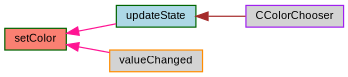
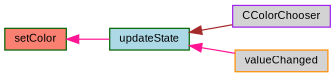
edge "valueChanged" -> "setColor": now "valueChanged" -> "updateState"
